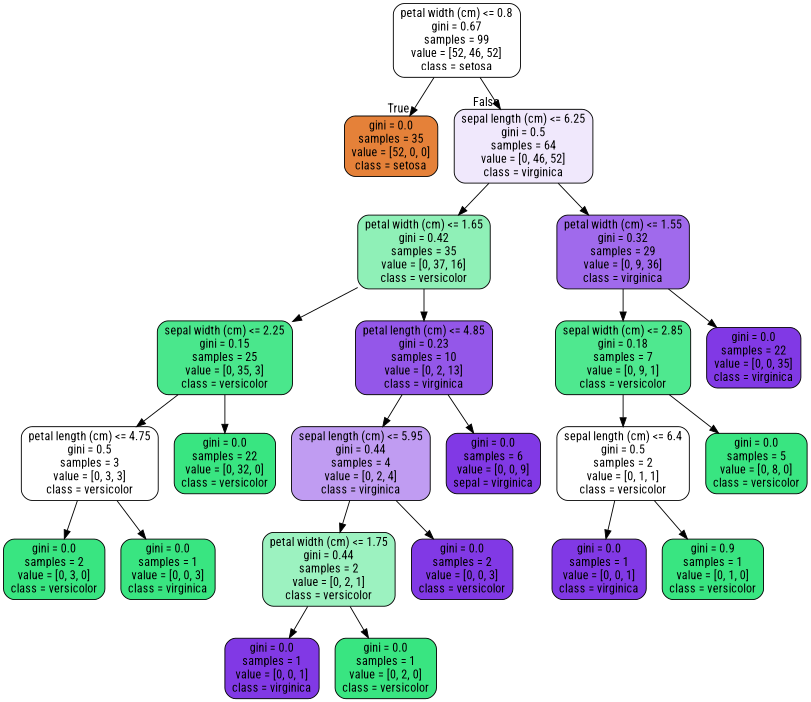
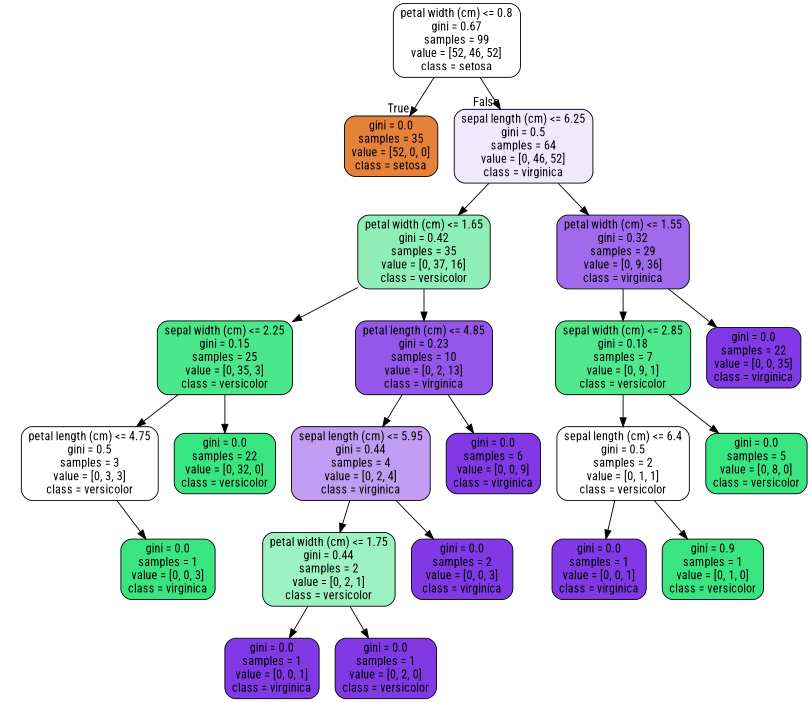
node "gini = 0.0 samples = 6 value = [0, 0, 9] sepal = virginica": label "gini = 0.0 samples = 6 value = [0, 0, 9] sepal = virginica" -> "gini = 0.0 samples = 6 value = [0, 0, 9] class = virginica"
node "gini = 0.0 samples = 2 value = [0, 3, 0] class = versicolor": removed
node "gini = 0.0 samples = 2 value = [0, 0, 3] class = versicolor": label "gini = 0.0 samples = 2 value = [0, 0, 3] class = versicolor" -> "gini = 0.0 samples = 2 value = [0, 0, 3] class = virginica"
node "gini = 0.0 samples = 1 value = [0, 2, 0] class = versicolor": fillcolor #39e581 -> #8139e5
